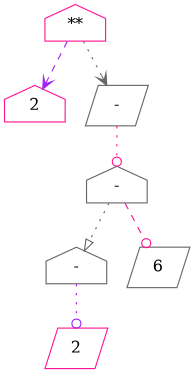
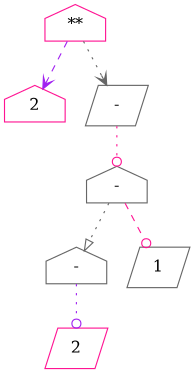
node "6": label "6" -> "1"
